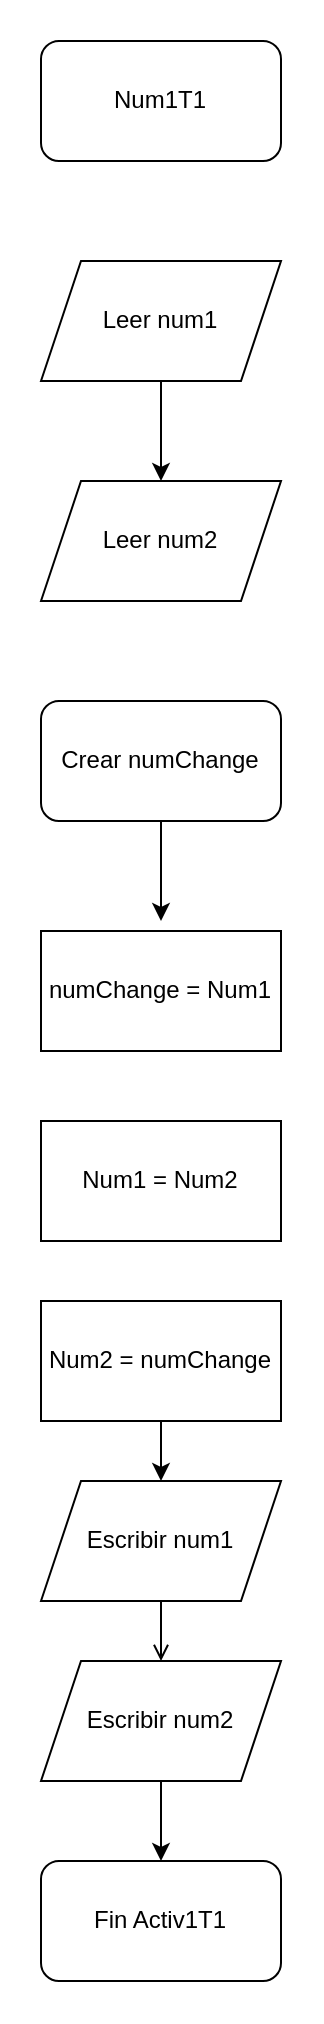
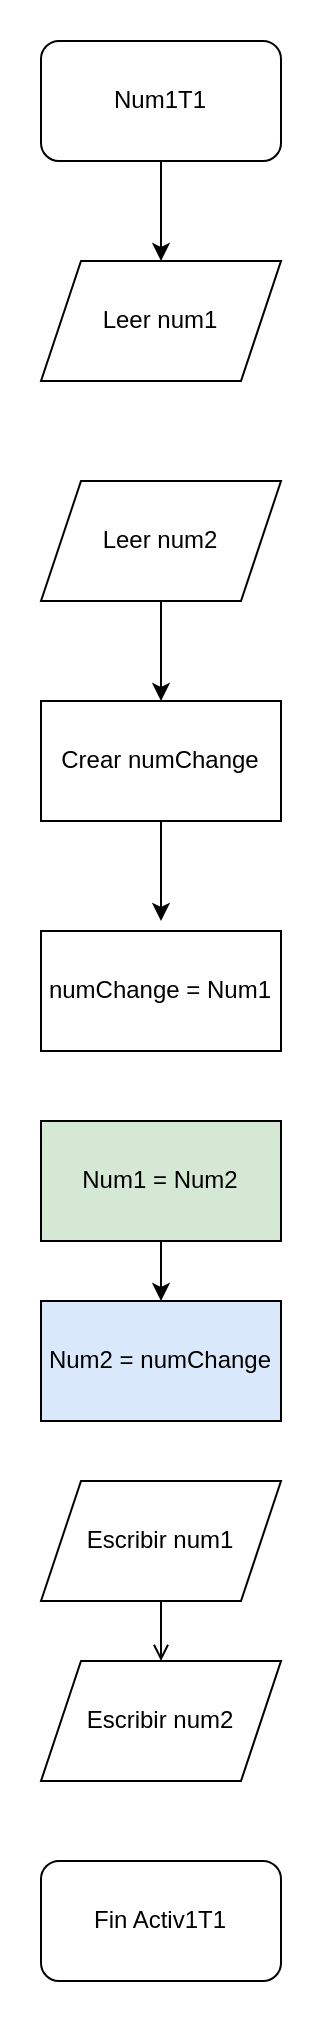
edge "Num1T1" -> "Leer num1": added
edge "Leer num1" -> "Leer num2": removed
edge "Leer num2" -> "Crear numChange": added
node "Crear numChange": shape rounded rectangle -> rectangle
node "Num1 = Num2": fillcolor #ffffff -> #d5e8d4
edge "Num1 = Num2" -> "Num2 = numChange": added
node "Num2 = numChange": fillcolor #ffffff -> #dae8fc
edge "Num2 = numChange" -> "Escribir num1": removed
edge "Escribir num2" -> "Fin Activ1T1": removed
